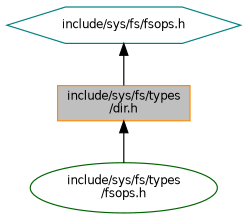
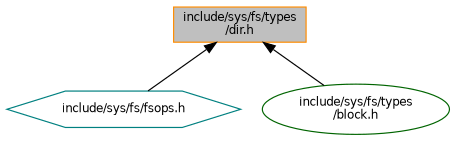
edge "include/sys/fs/types /dir.h" -> "include/sys/fs/fsops.h": reversed
node "include/sys/fs/types /fsops.h": label "include/sys/fs/types /fsops.h" -> "include/sys/fs/types /block.h"
